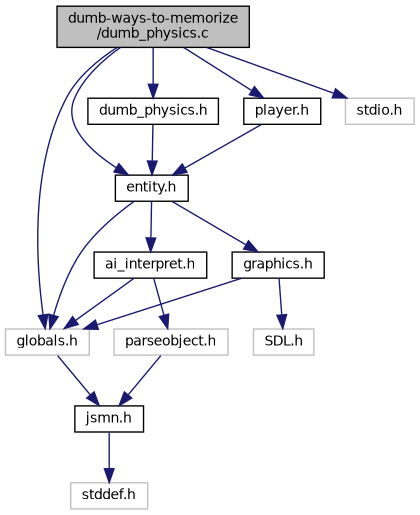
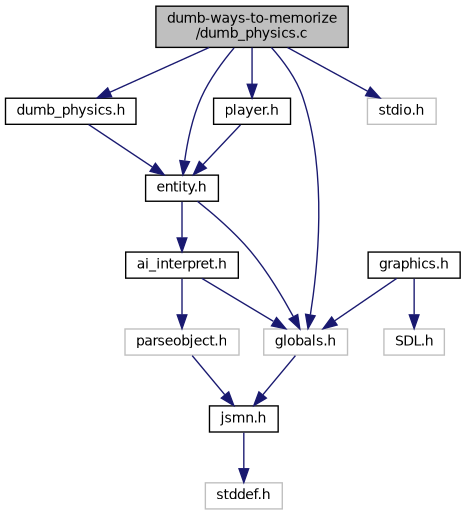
edge "entity.h" -> "graphics.h": removed
